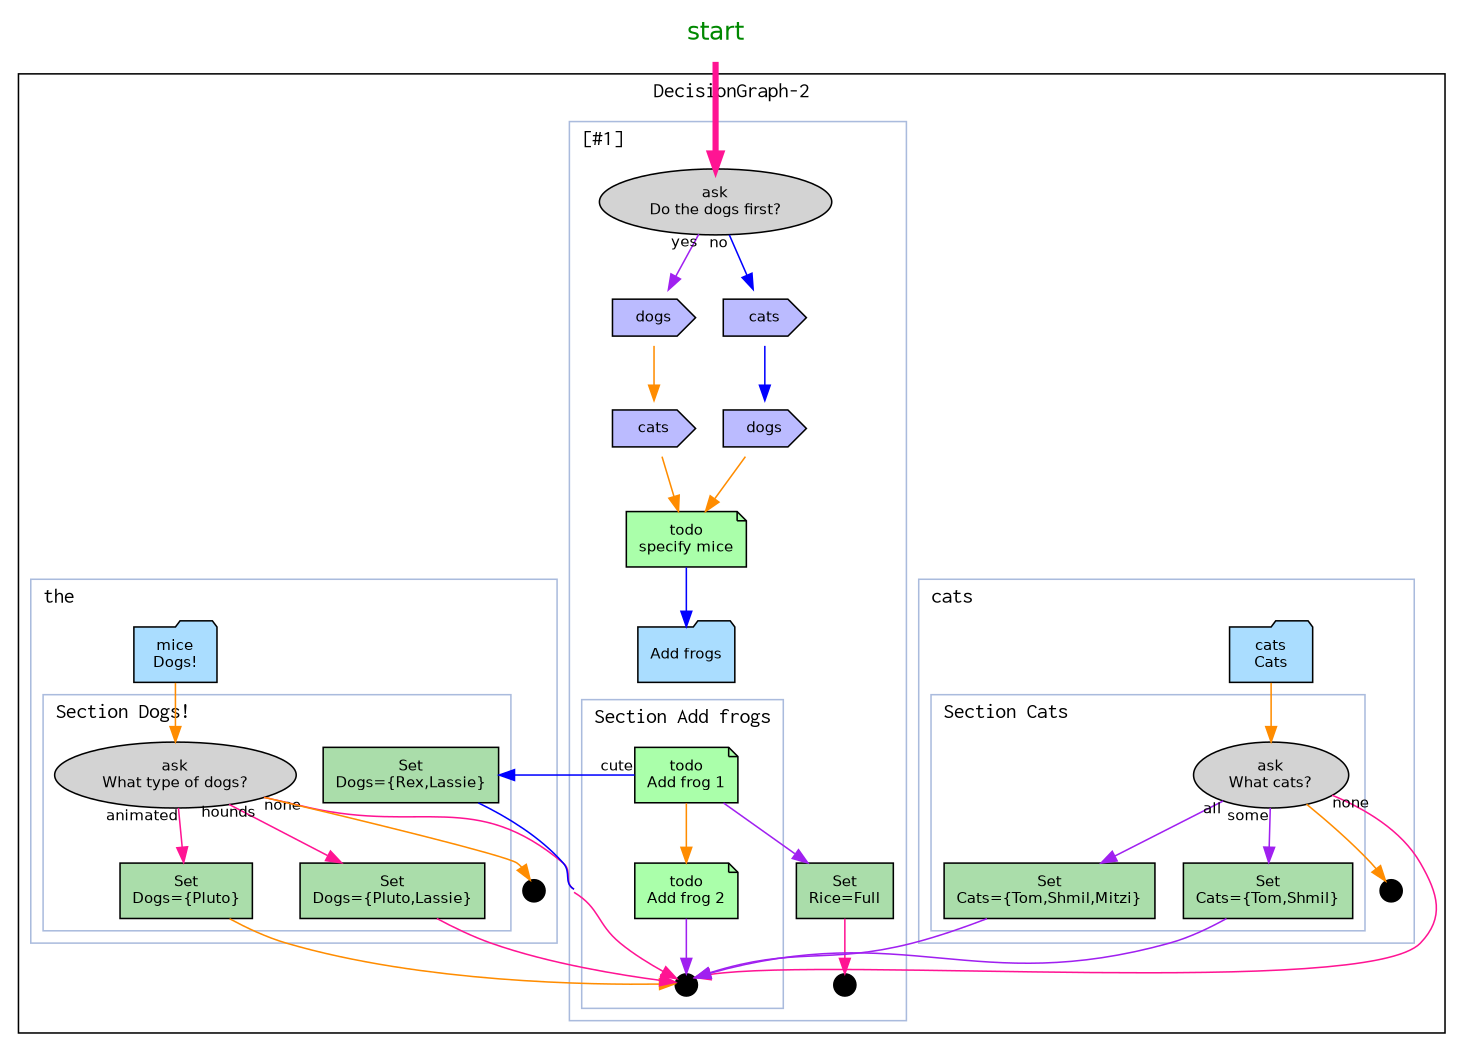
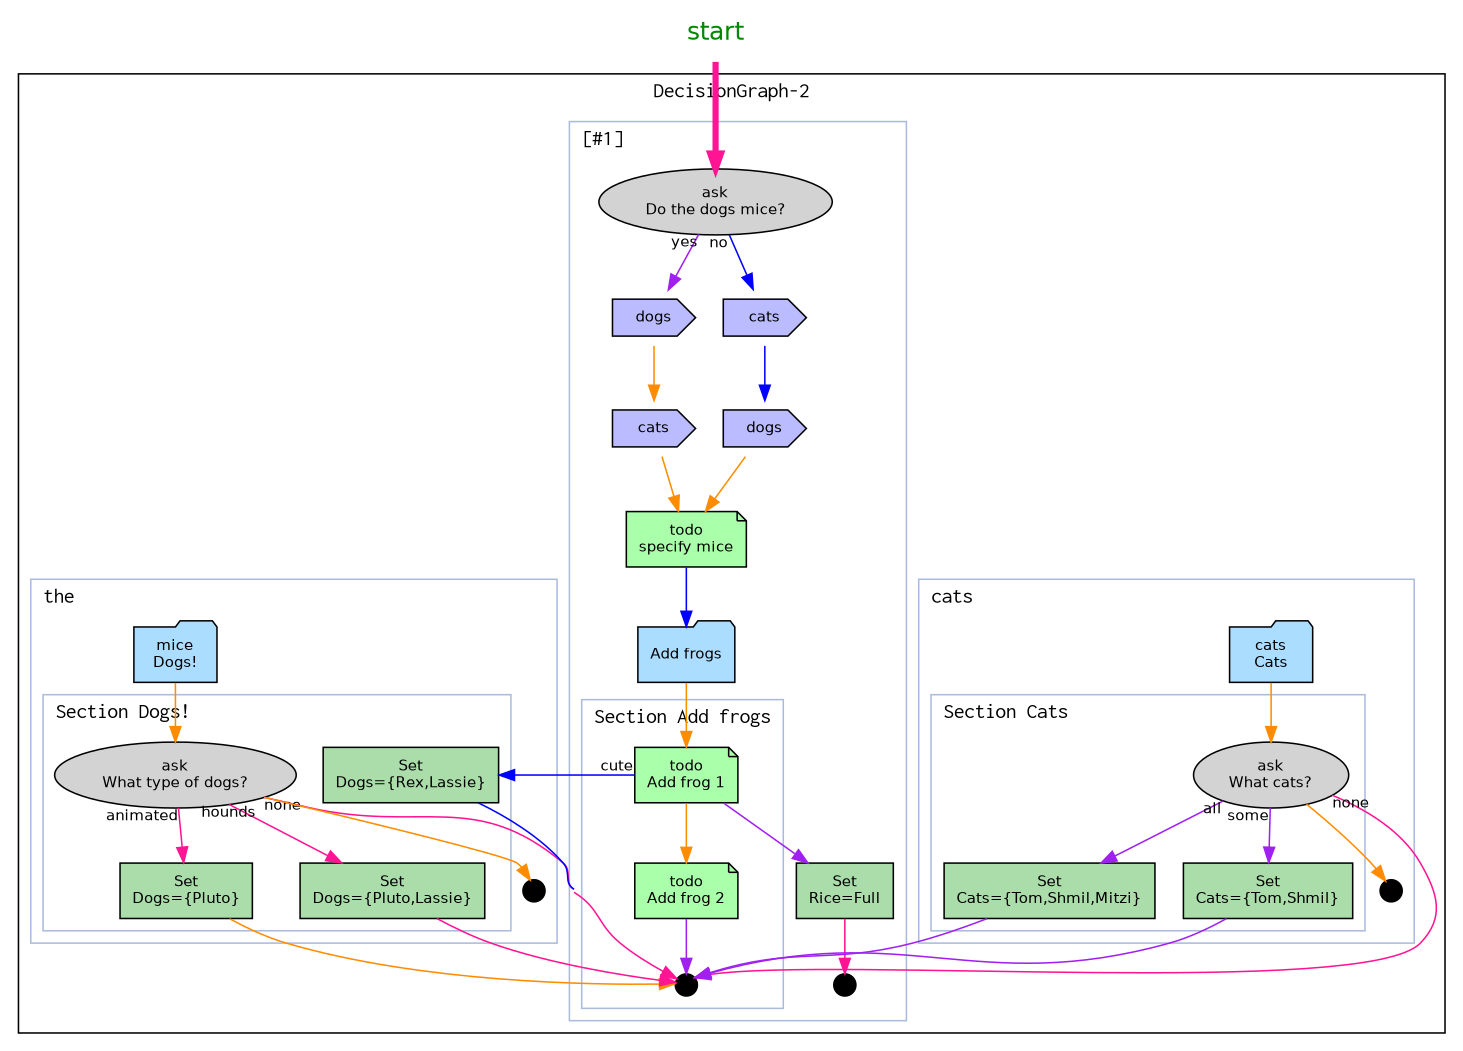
node "ask Do the dogs first?": label "ask Do the dogs first?" -> "ask Do the dogs mice?"
edge "Add frogs" -> "todo Add frog 1": added
